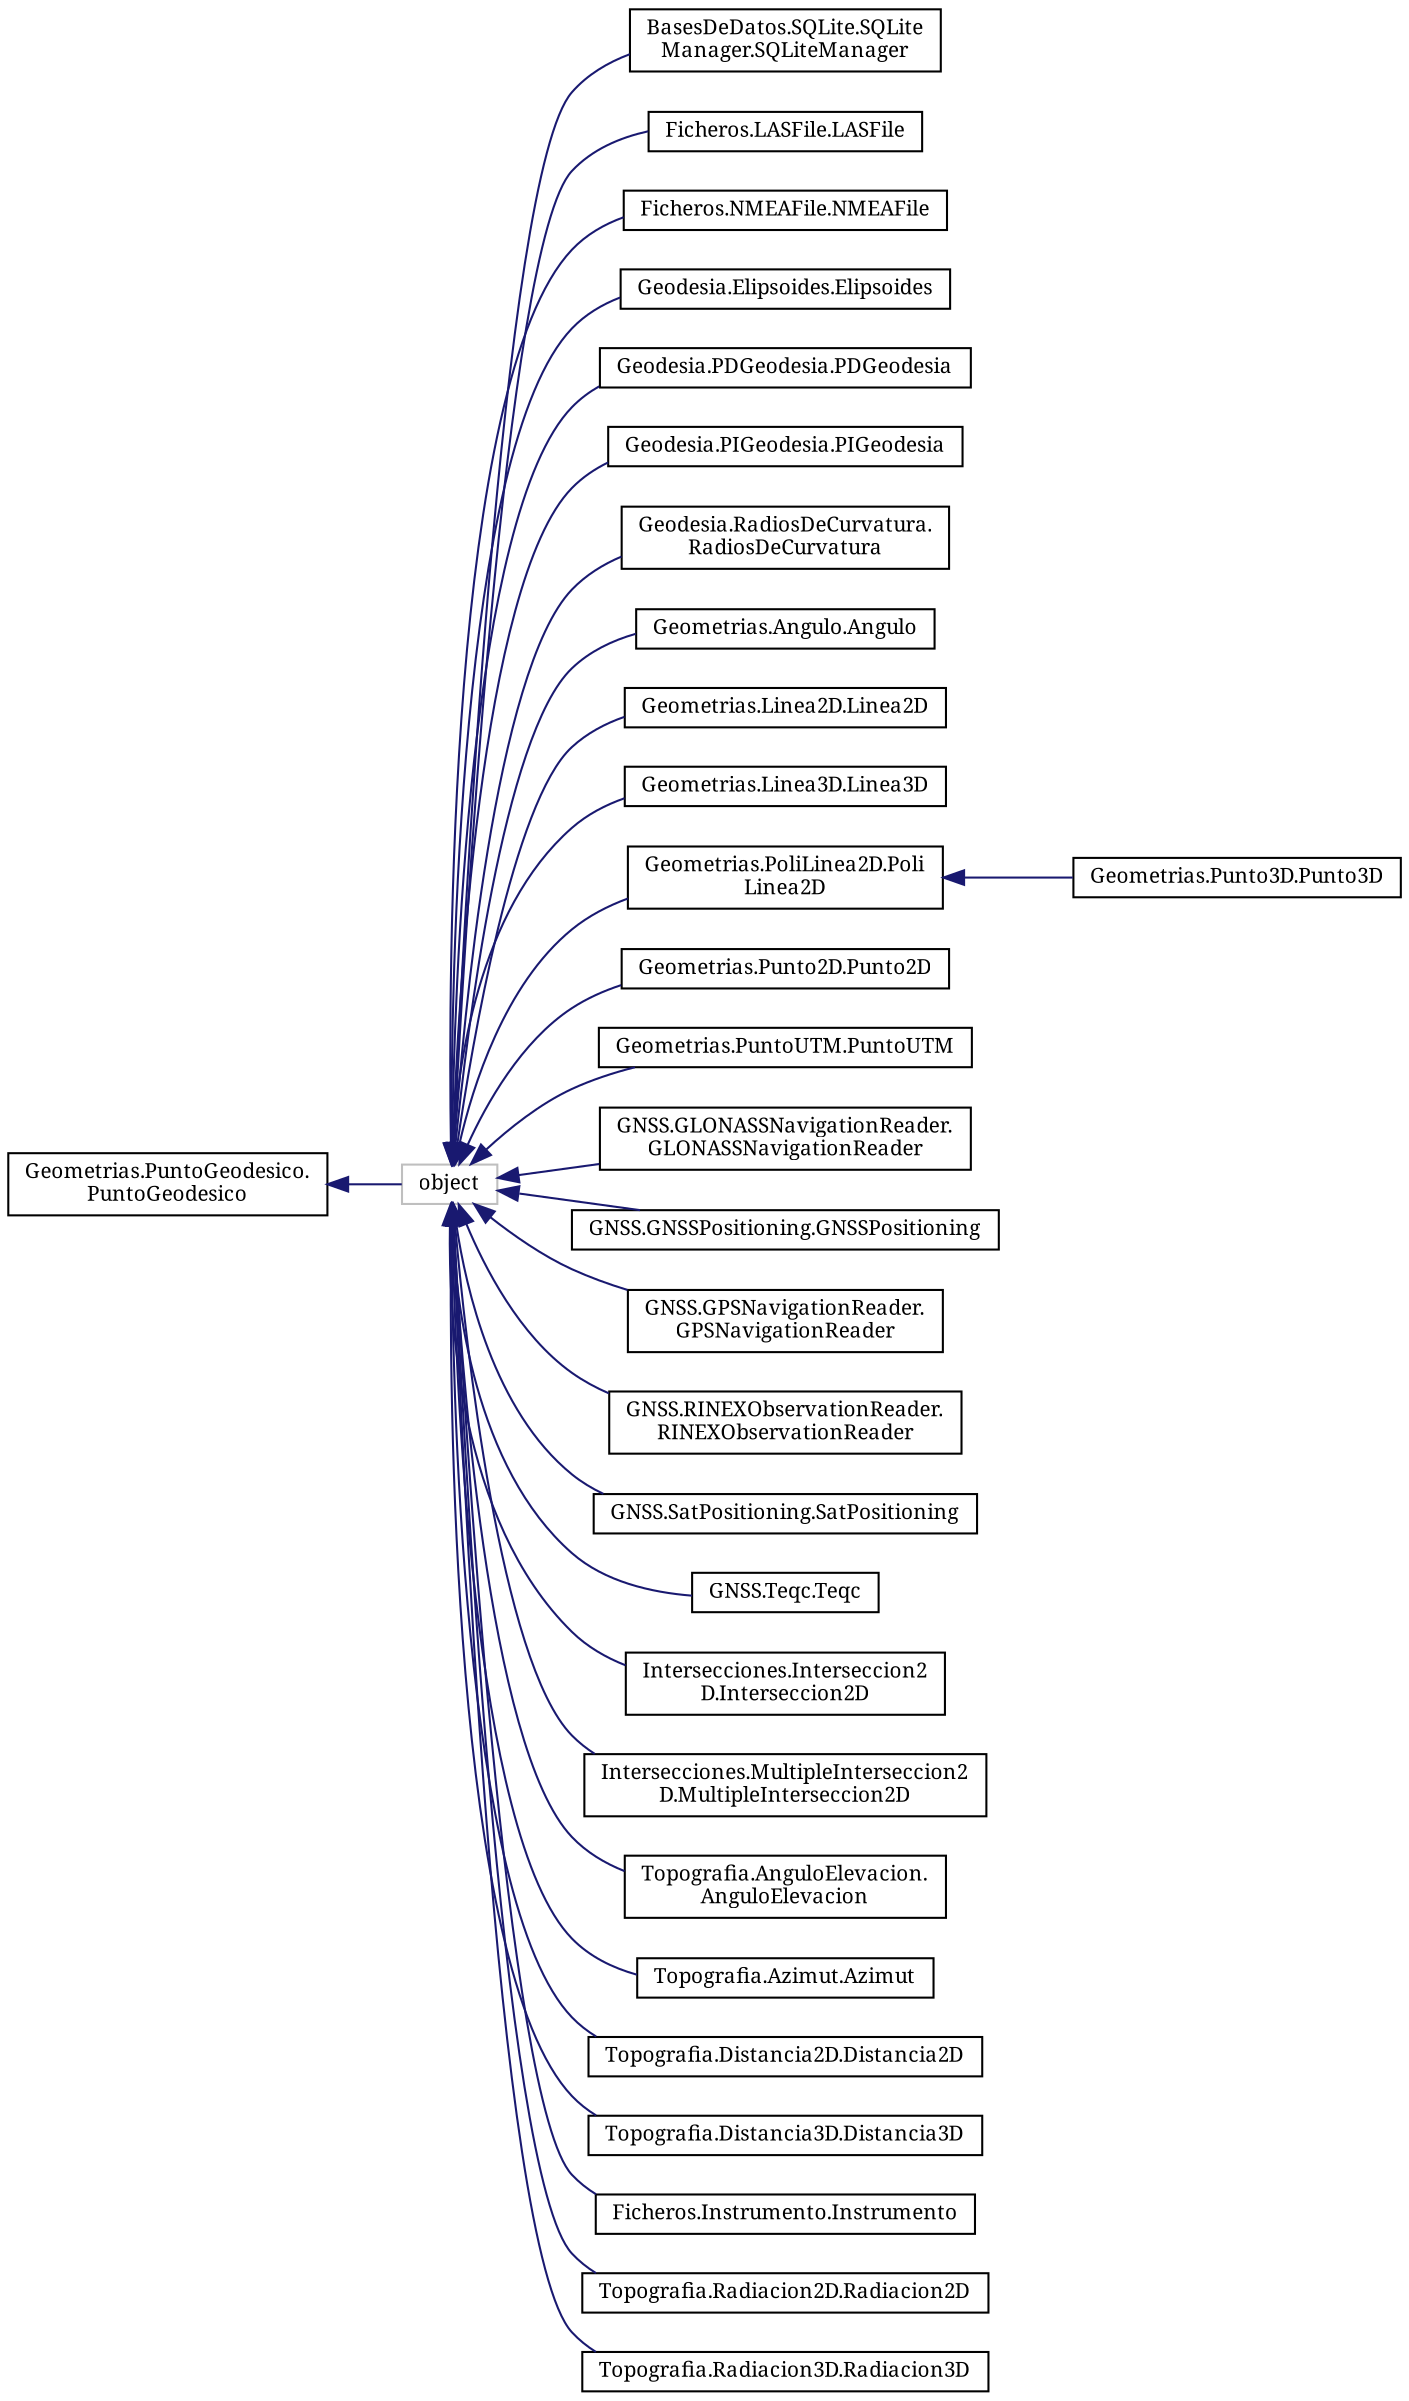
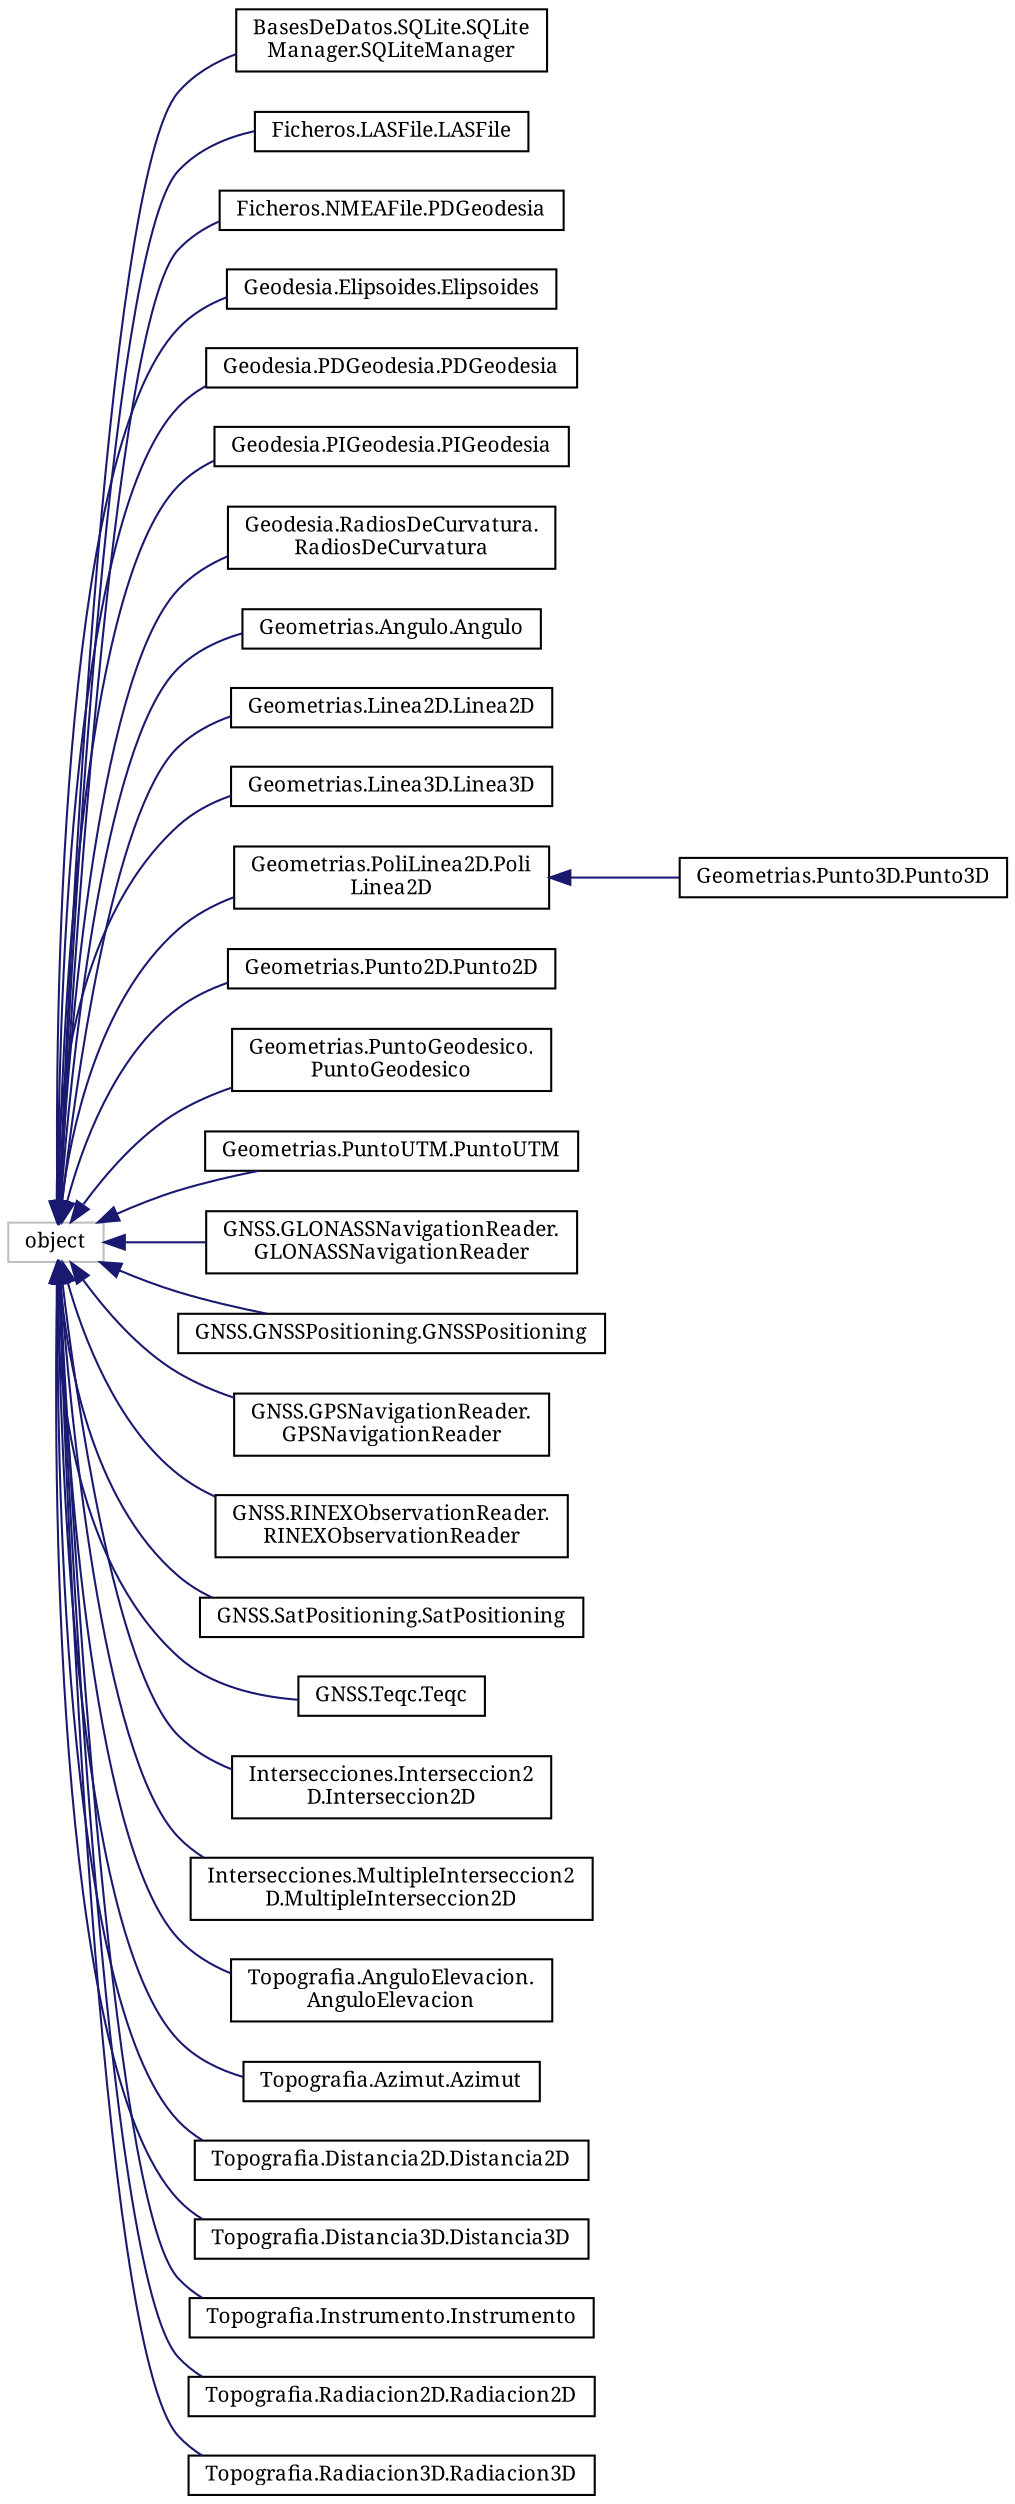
node "Ficheros.NMEAFile.NMEAFile": label "Ficheros.NMEAFile.NMEAFile" -> "Ficheros.NMEAFile.PDGeodesia"
edge "object" -> "Geometrias.PuntoGeodesico. PuntoGeodesico": reversed
node "Ficheros.Instrumento.Instrumento": label "Ficheros.Instrumento.Instrumento" -> "Topografia.Instrumento.Instrumento"
